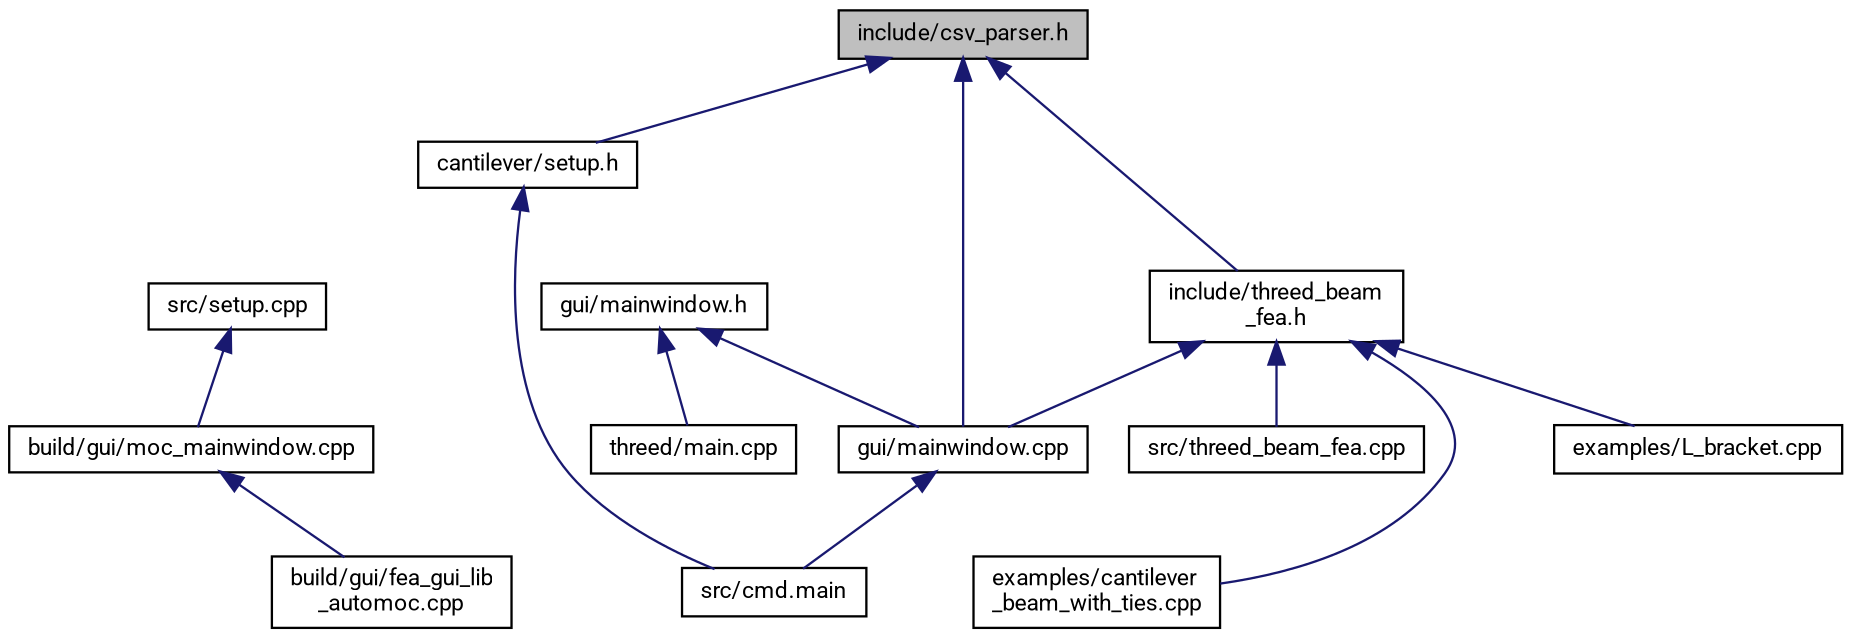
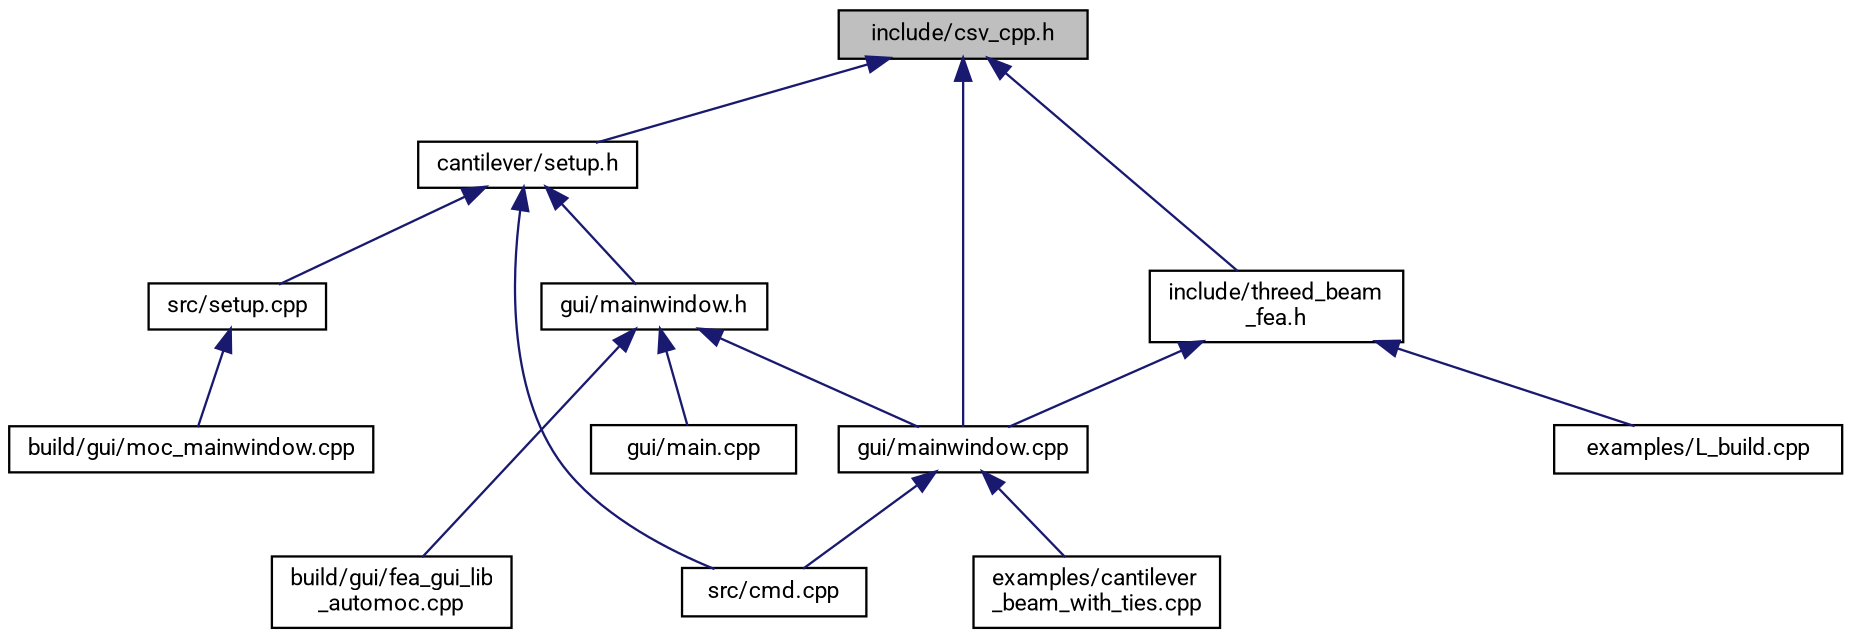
node "include/csv_parser.h": label "include/csv_parser.h" -> "include/csv_cpp.h"
edge "src/setup.cpp" -> "cantilever/setup.h": added
edge "gui/mainwindow.h" -> "cantilever/setup.h": added
node "threed/main.cpp": label "threed/main.cpp" -> "gui/main.cpp"
node "src/threed_beam_fea.cpp": removed
node "examples/L_bracket.cpp": label "examples/L_bracket.cpp" -> "examples/L_build.cpp"
edge "examples/cantilever _beam_with_ties.cpp" -> "include/threed_beam _fea.h": now "examples/cantilever _beam_with_ties.cpp" -> "gui/mainwindow.cpp"
edge "build/gui/fea_gui_lib _automoc.cpp" -> "build/gui/moc_mainwindow.cpp": now "build/gui/fea_gui_lib _automoc.cpp" -> "gui/mainwindow.h"
node "src/cmd.main": label "src/cmd.main" -> "src/cmd.cpp"
